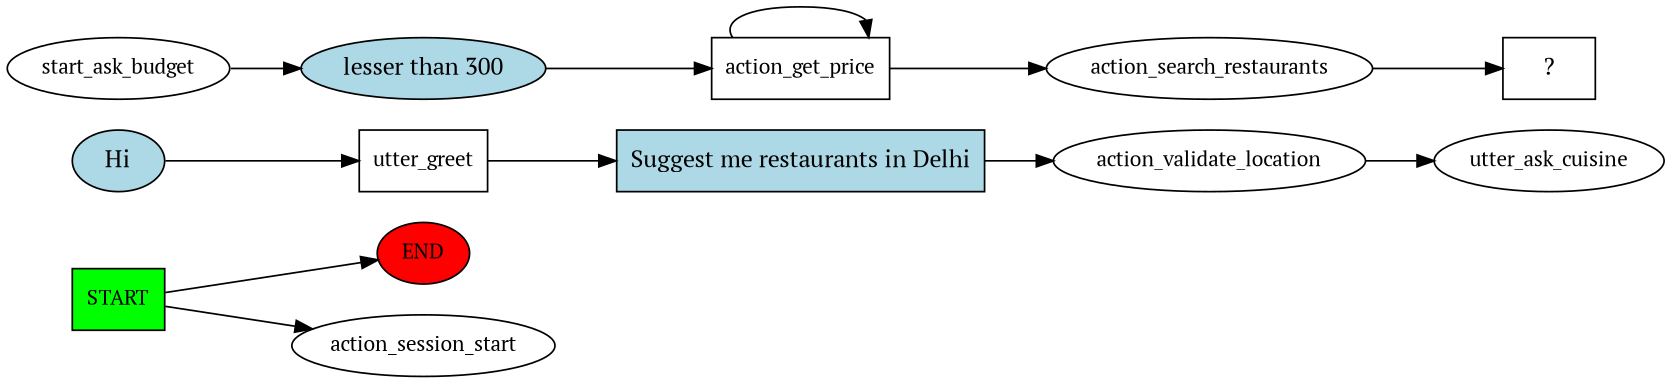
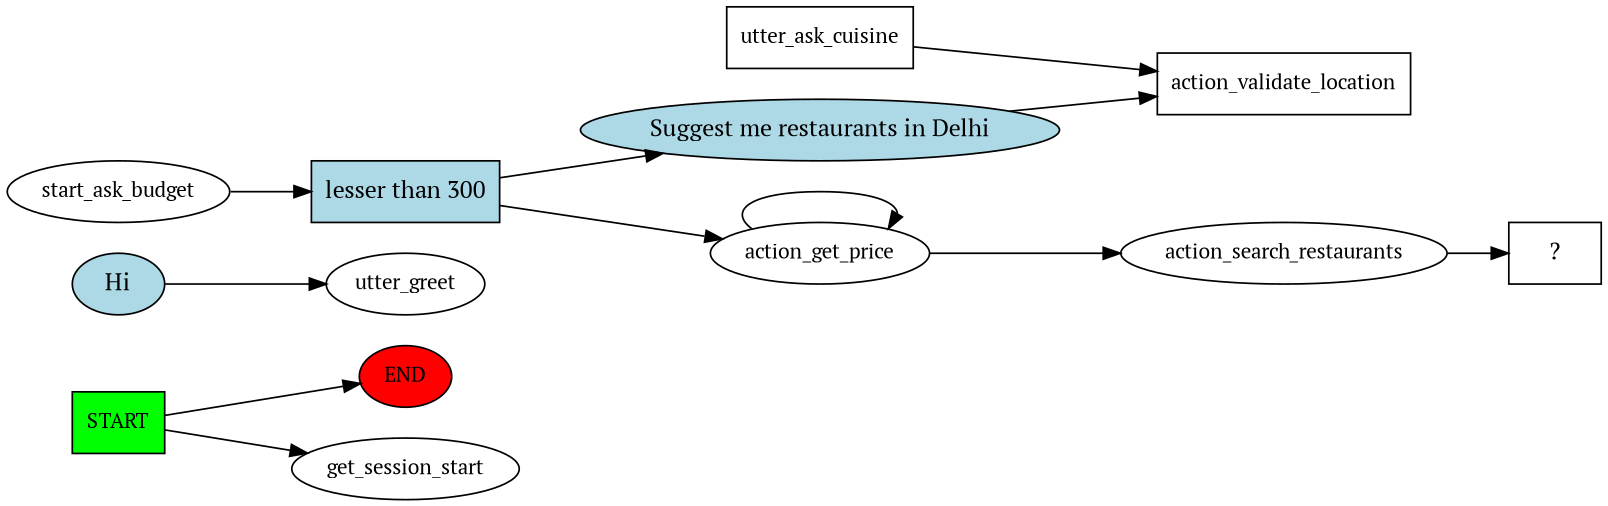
node "lesser than 300": shape ellipse -> box
node "action_get_price": shape box -> ellipse
node "utter_greet": shape box -> ellipse
edge "utter_greet" -> "Suggest me restaurants in Delhi": now "lesser than 300" -> "Suggest me restaurants in Delhi"
node "Suggest me restaurants in Delhi": shape box -> ellipse
node "action_validate_location": shape ellipse -> box
edge "action_validate_location" -> "utter_ask_cuisine": reversed
node "utter_ask_cuisine": shape ellipse -> box
node "action_session_start": label "action_session_start" -> "get_session_start"
